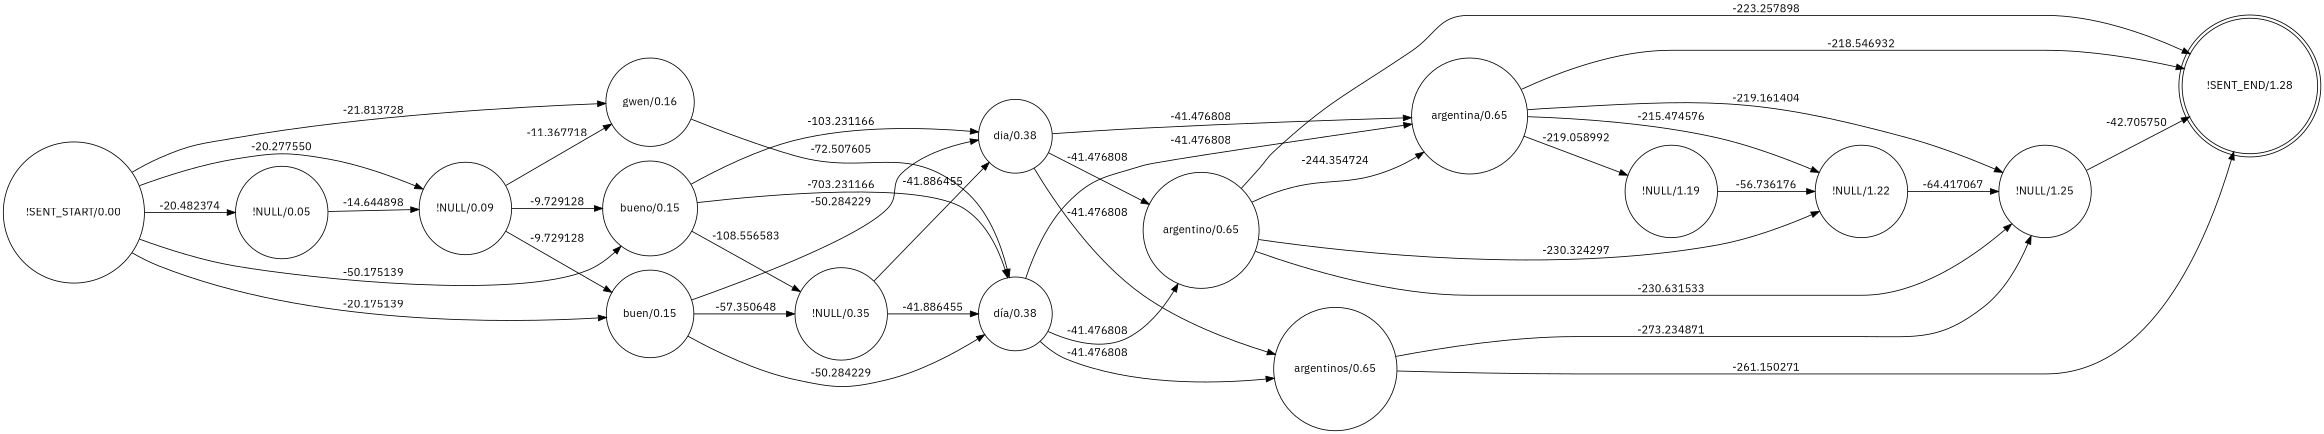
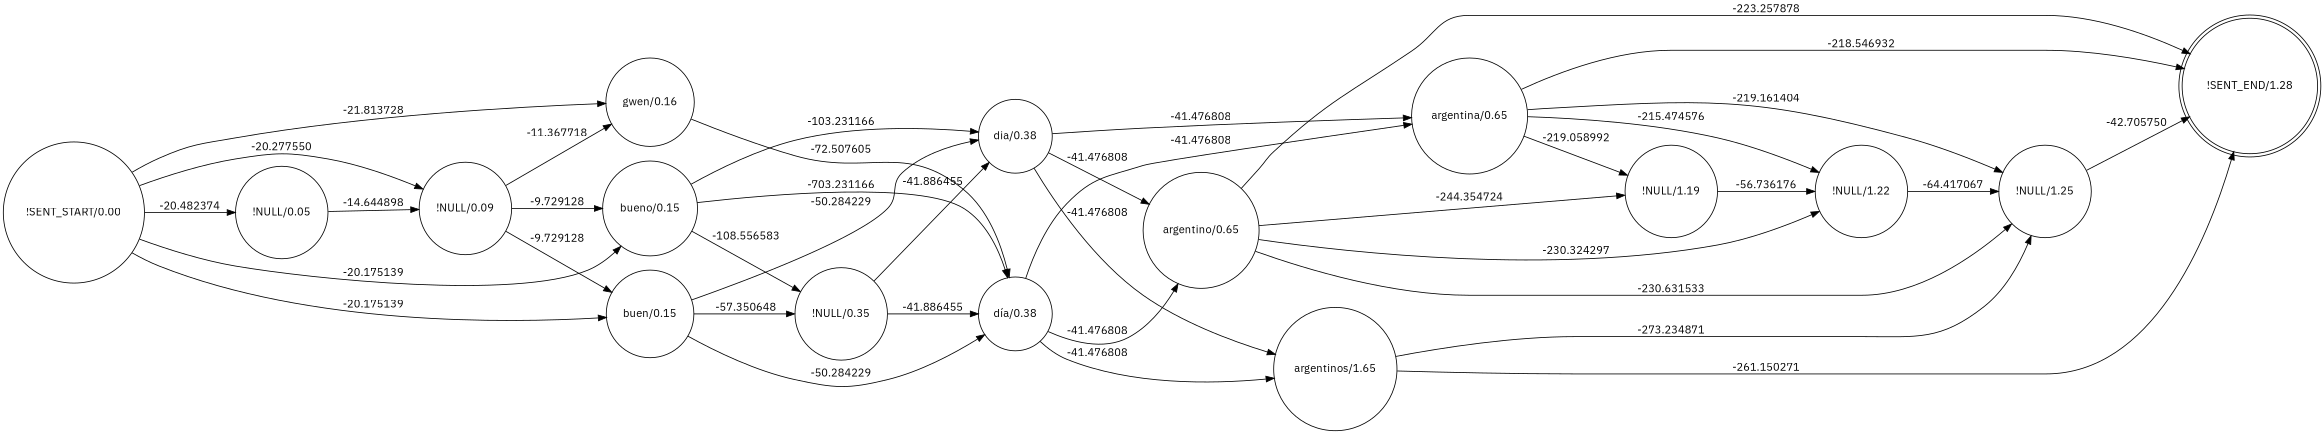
edge "argentino/0.65" -> "!SENT_END/1.28": label "-223.257898" -> "-223.257878"
edge "argentino/0.65" -> "argentina/0.65": now "argentino/0.65" -> "!NULL/1.19"
edge "!SENT_START/0.00" -> "bueno/0.15": label "-50.175139" -> "-20.175139"
node "argentinos/0.65": label "argentinos/0.65" -> "argentinos/1.65"
